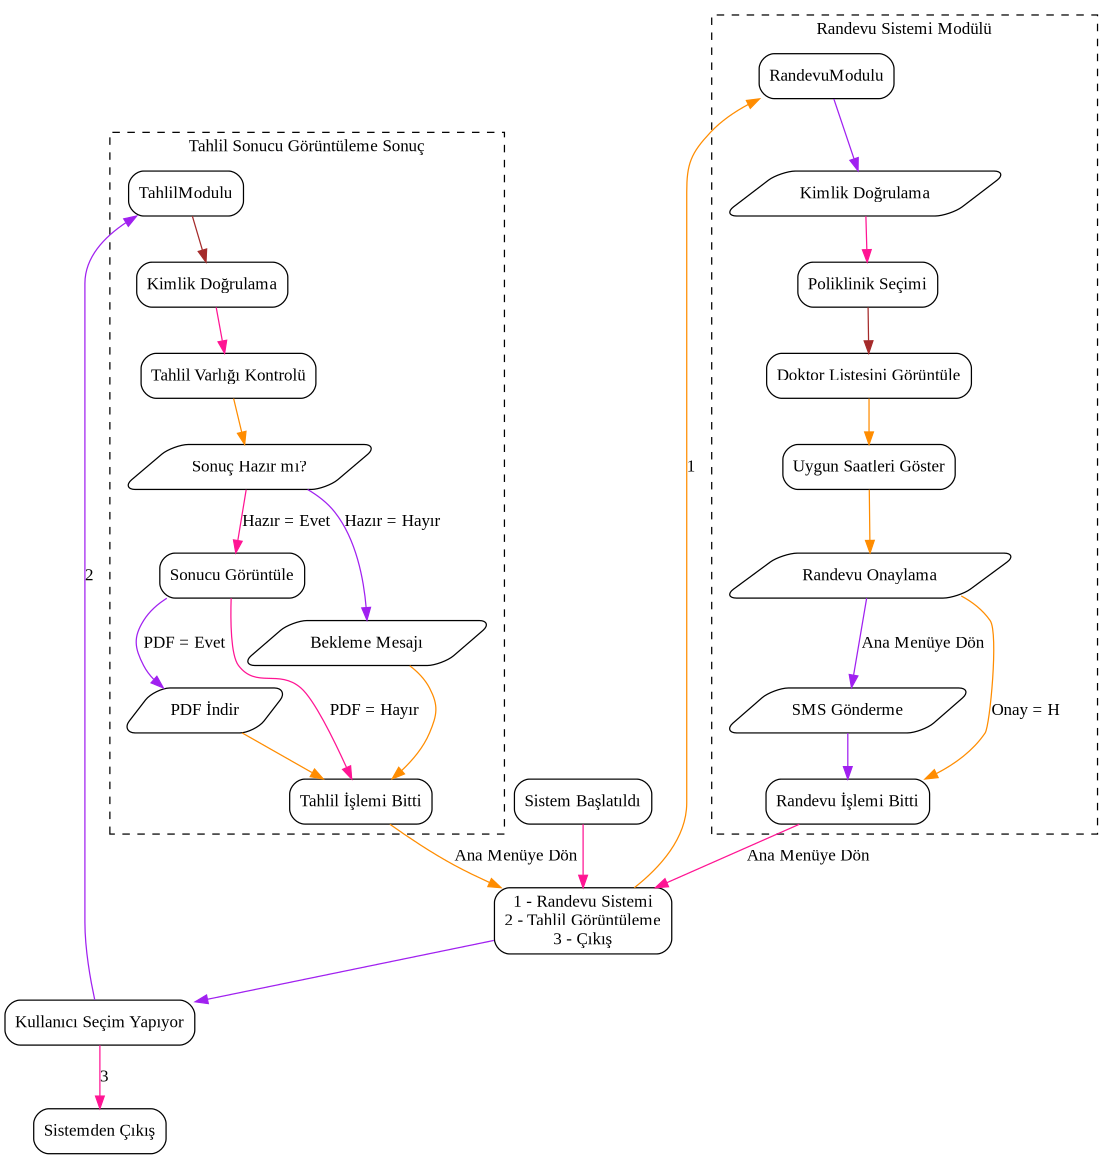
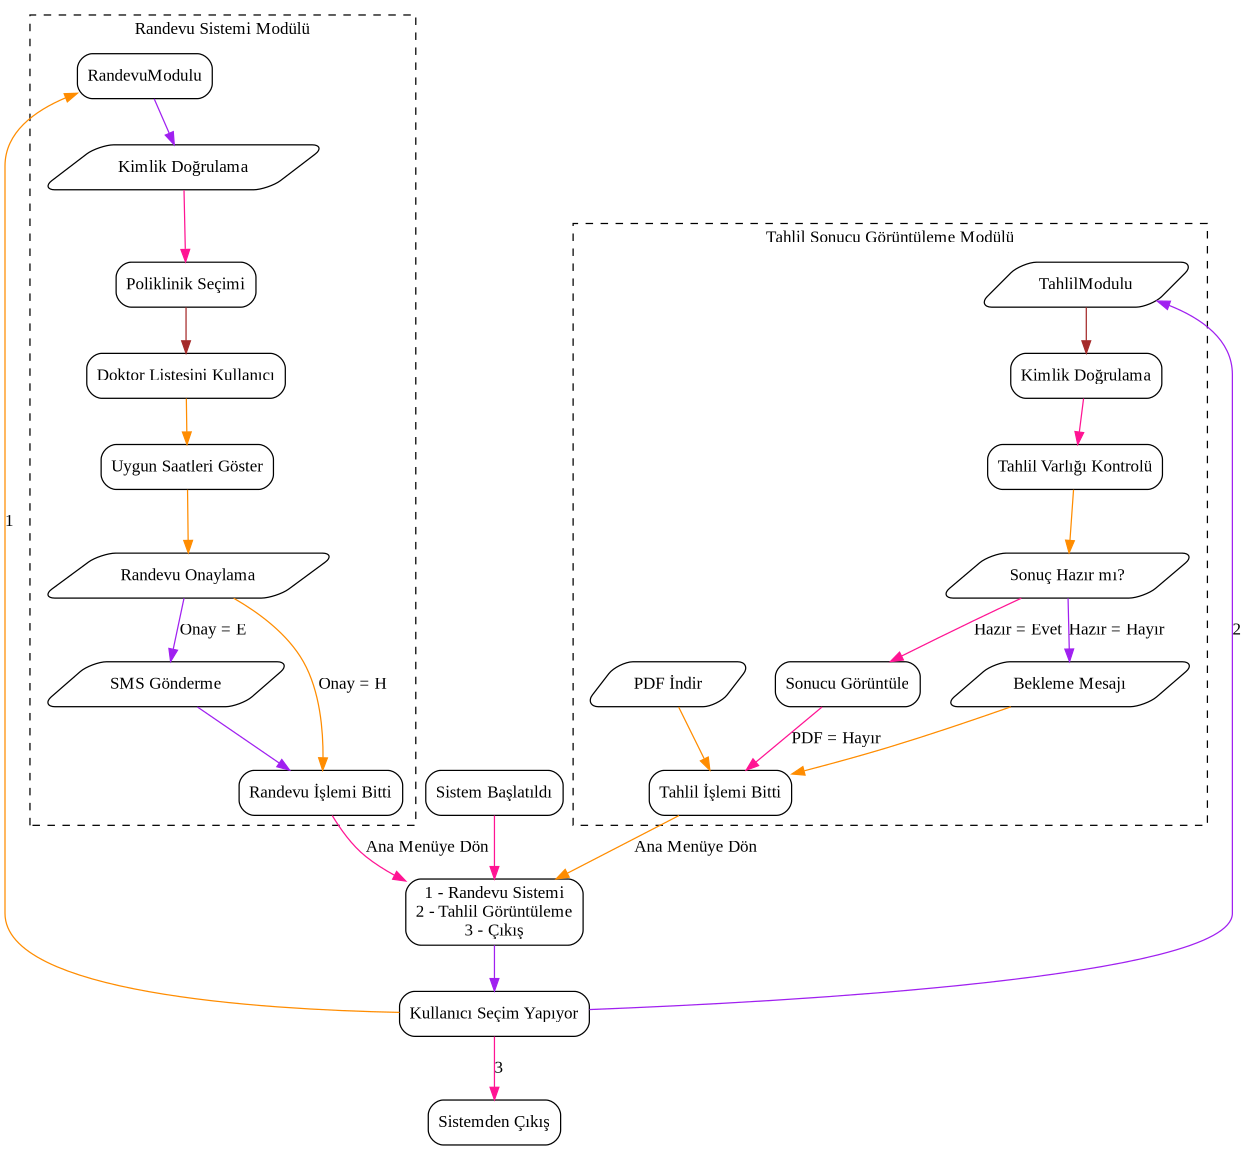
cluster "Tahlil Sonucu Görüntüleme Sonuç": label "Tahlil Sonucu Görüntüleme Sonuç" -> "Tahlil Sonucu Görüntüleme Modülü"
node "TahlilModulu": shape box -> parallelogram
node "Doktor Listesini Görüntüle": label "Doktor Listesini Görüntüle" -> "Doktor Listesini Kullanıcı"
edge "1 - Randevu Sistemi 2 - Tahlil Görüntüleme 3 - Çıkış" -> "RandevuModulu": now "Kullanıcı Seçim Yapıyor" -> "RandevuModulu"
edge "Sonucu Görüntüle" -> "PDF İndir": removed, label "PDF = Evet"
edge "Randevu Onaylama" -> "SMS Gönderme": label "Ana Menüye Dön" -> "Onay = E"
